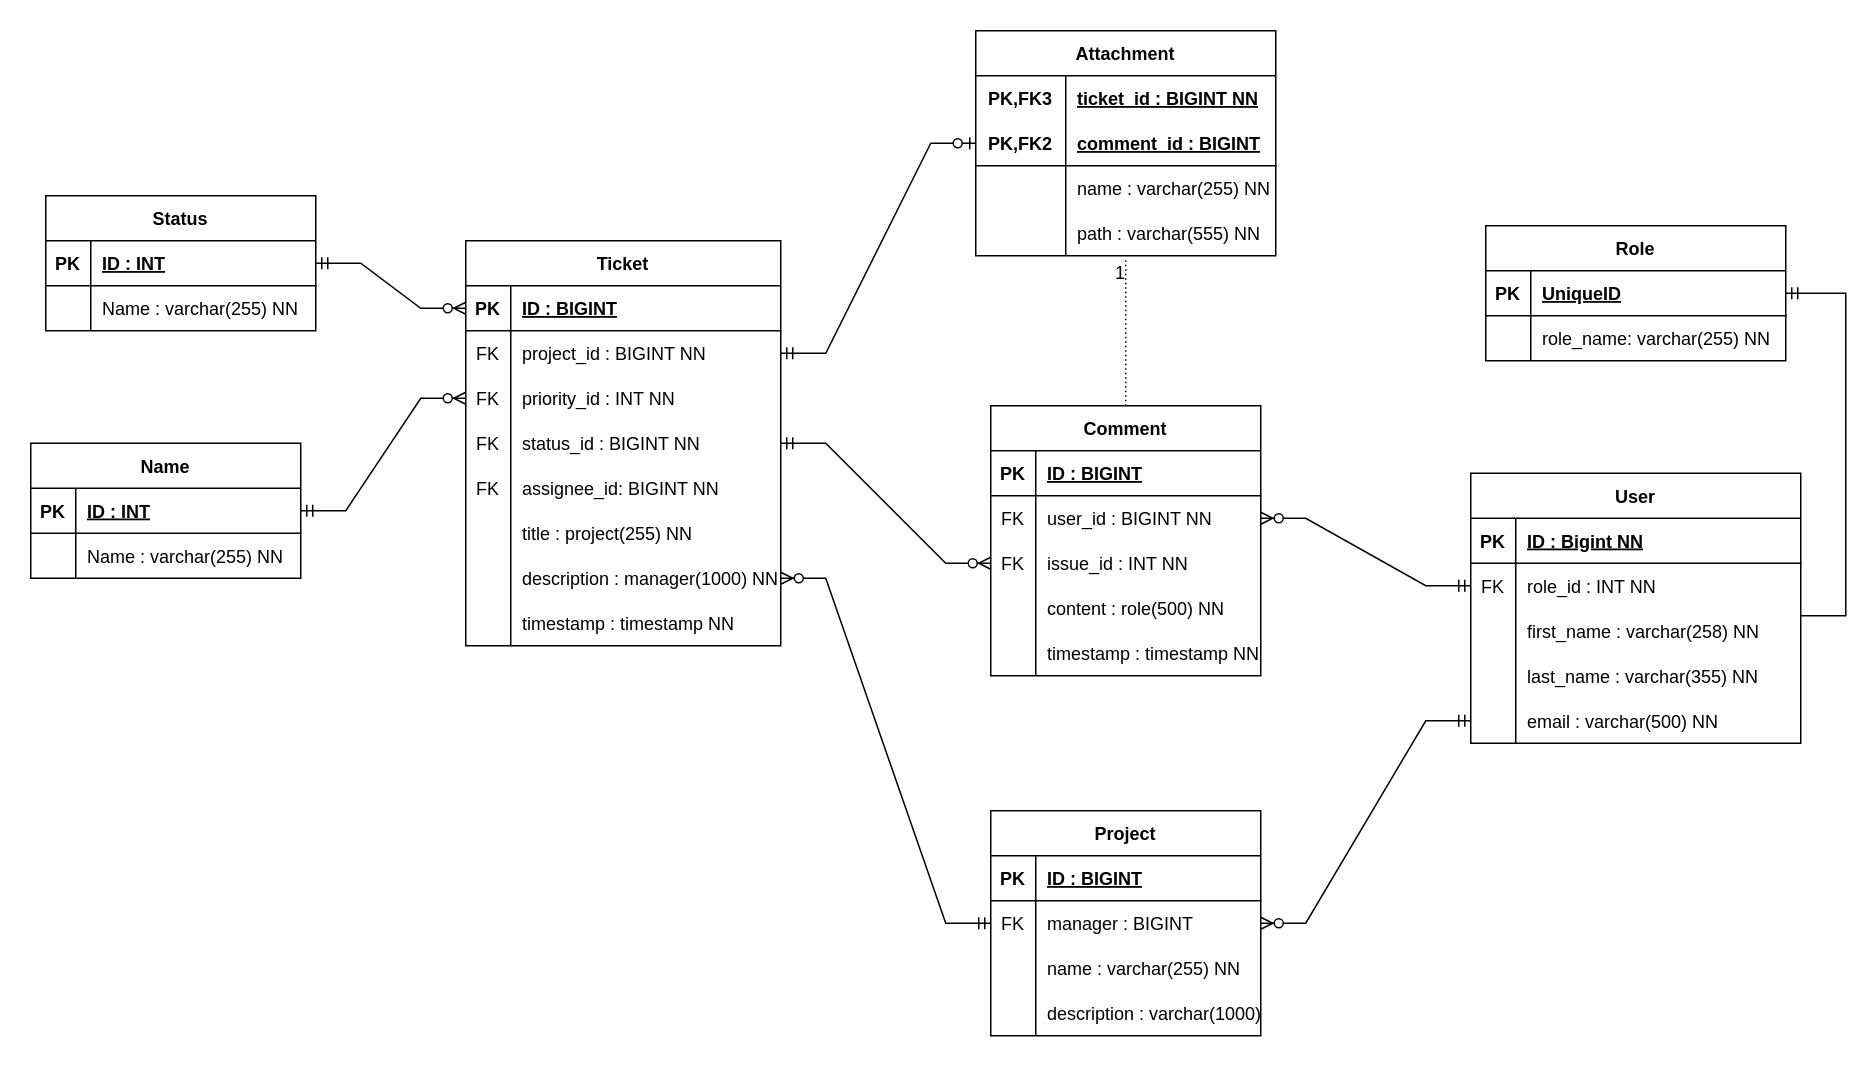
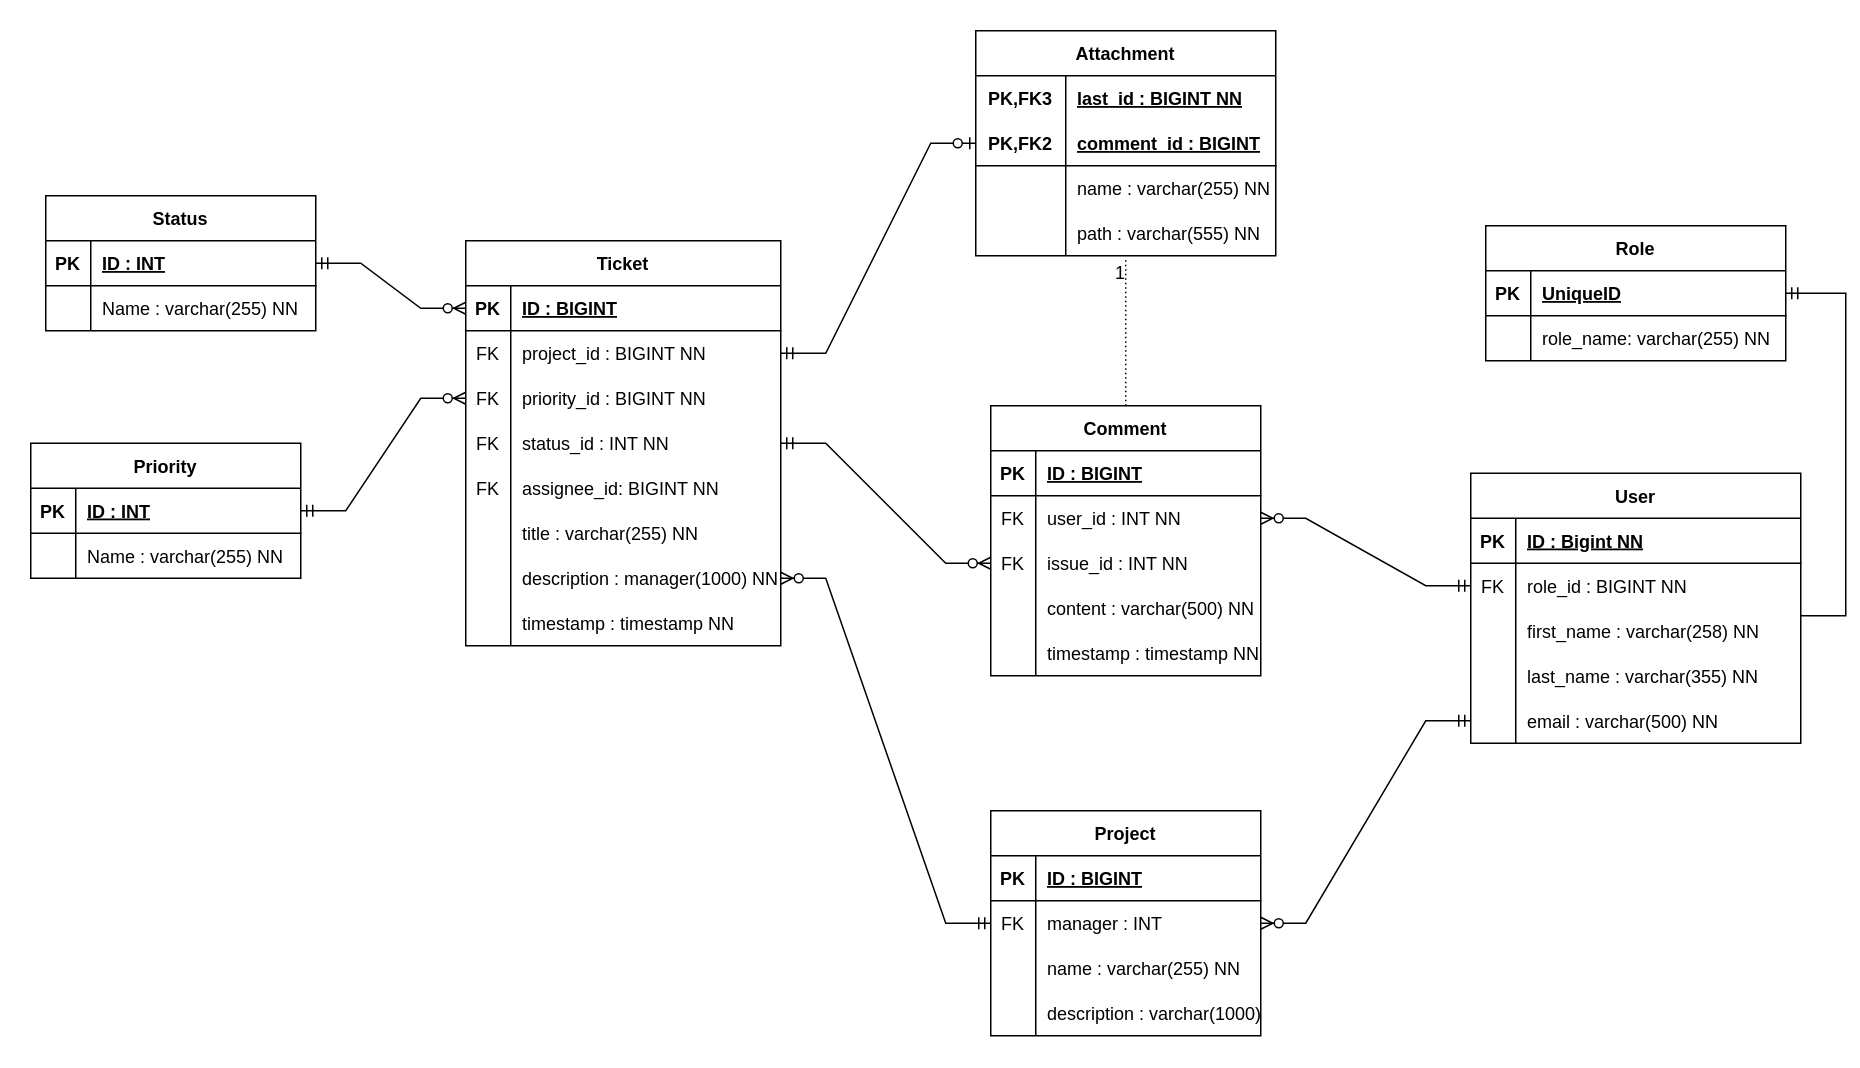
node "ticket_id : BIGINT NN": label "ticket_id : BIGINT NN" -> "last_id : BIGINT NN"
node "priority_id : INT NN": label "priority_id : INT NN" -> "priority_id : BIGINT NN"
node "status_id : BIGINT NN": label "status_id : BIGINT NN" -> "status_id : INT NN"
node "Name": label "Name" -> "Priority"
node "user_id : BIGINT NN": label "user_id : BIGINT NN" -> "user_id : INT NN"
node "title : project(255) NN": label "title : project(255) NN" -> "title : varchar(255) NN"
node "role_id : INT NN": label "role_id : INT NN" -> "role_id : BIGINT NN"
node "content : role(500) NN": label "content : role(500) NN" -> "content : varchar(500) NN"
node "manager : BIGINT": label "manager : BIGINT" -> "manager : INT"
